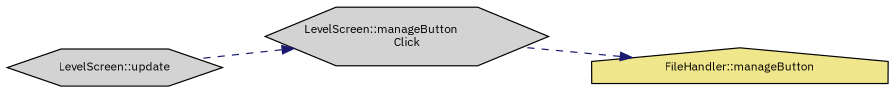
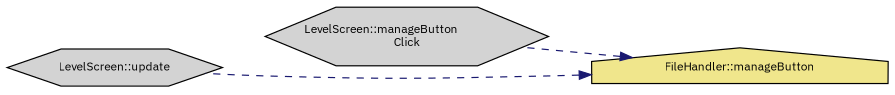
edge "LevelScreen::update" -> "LevelScreen::manageButton Click": now "LevelScreen::update" -> "FileHandler::manageButton"
